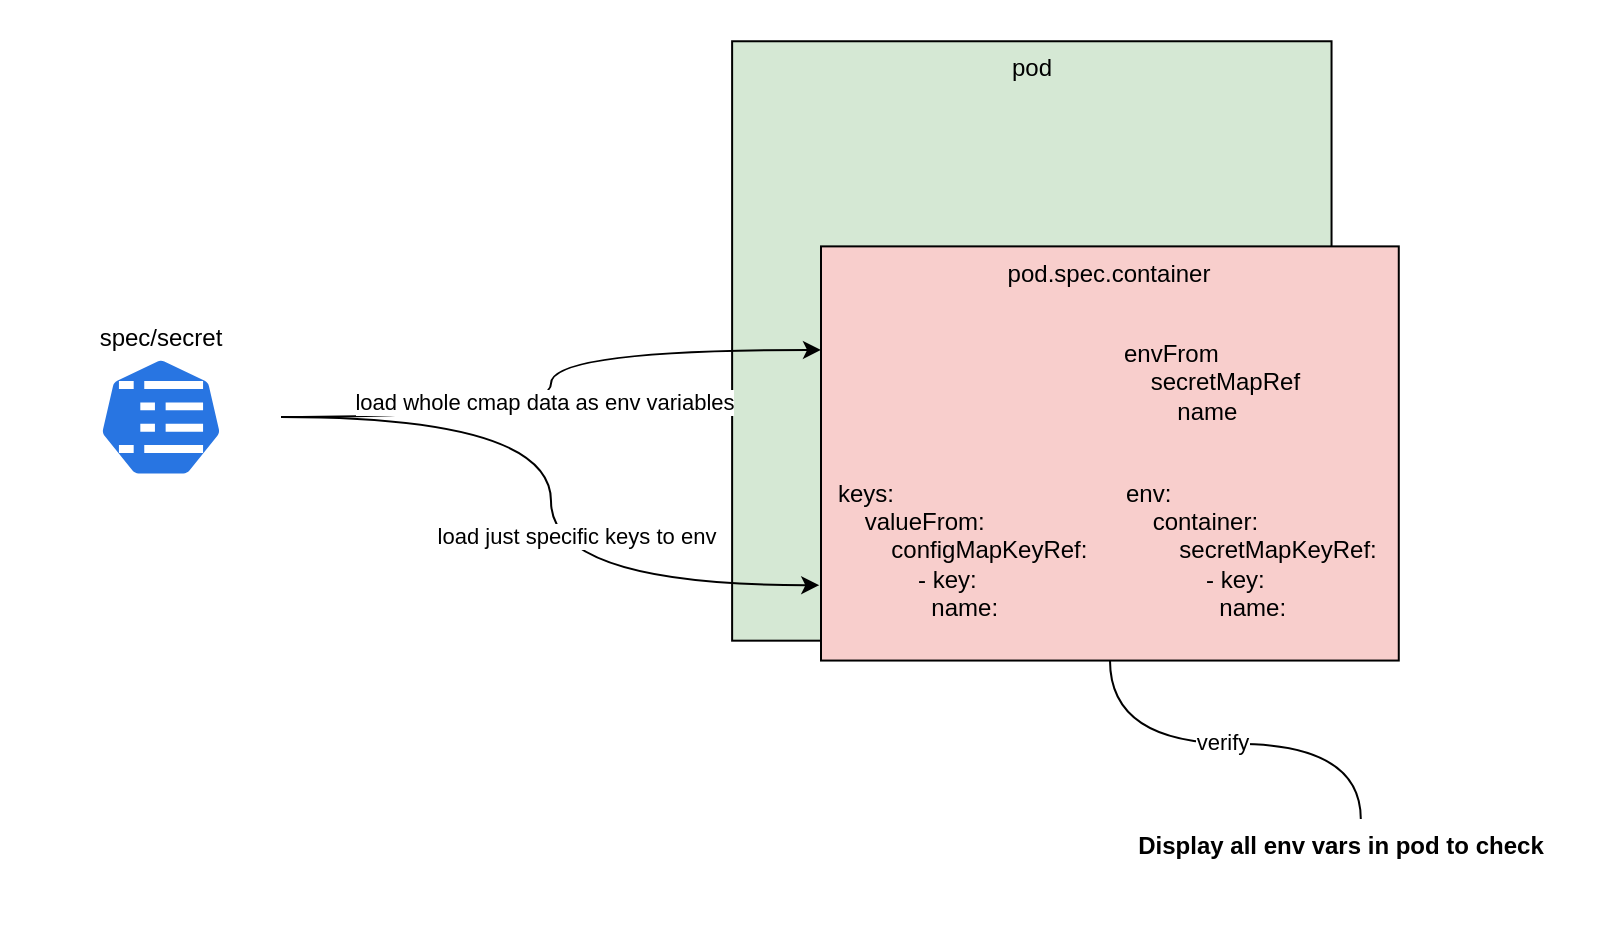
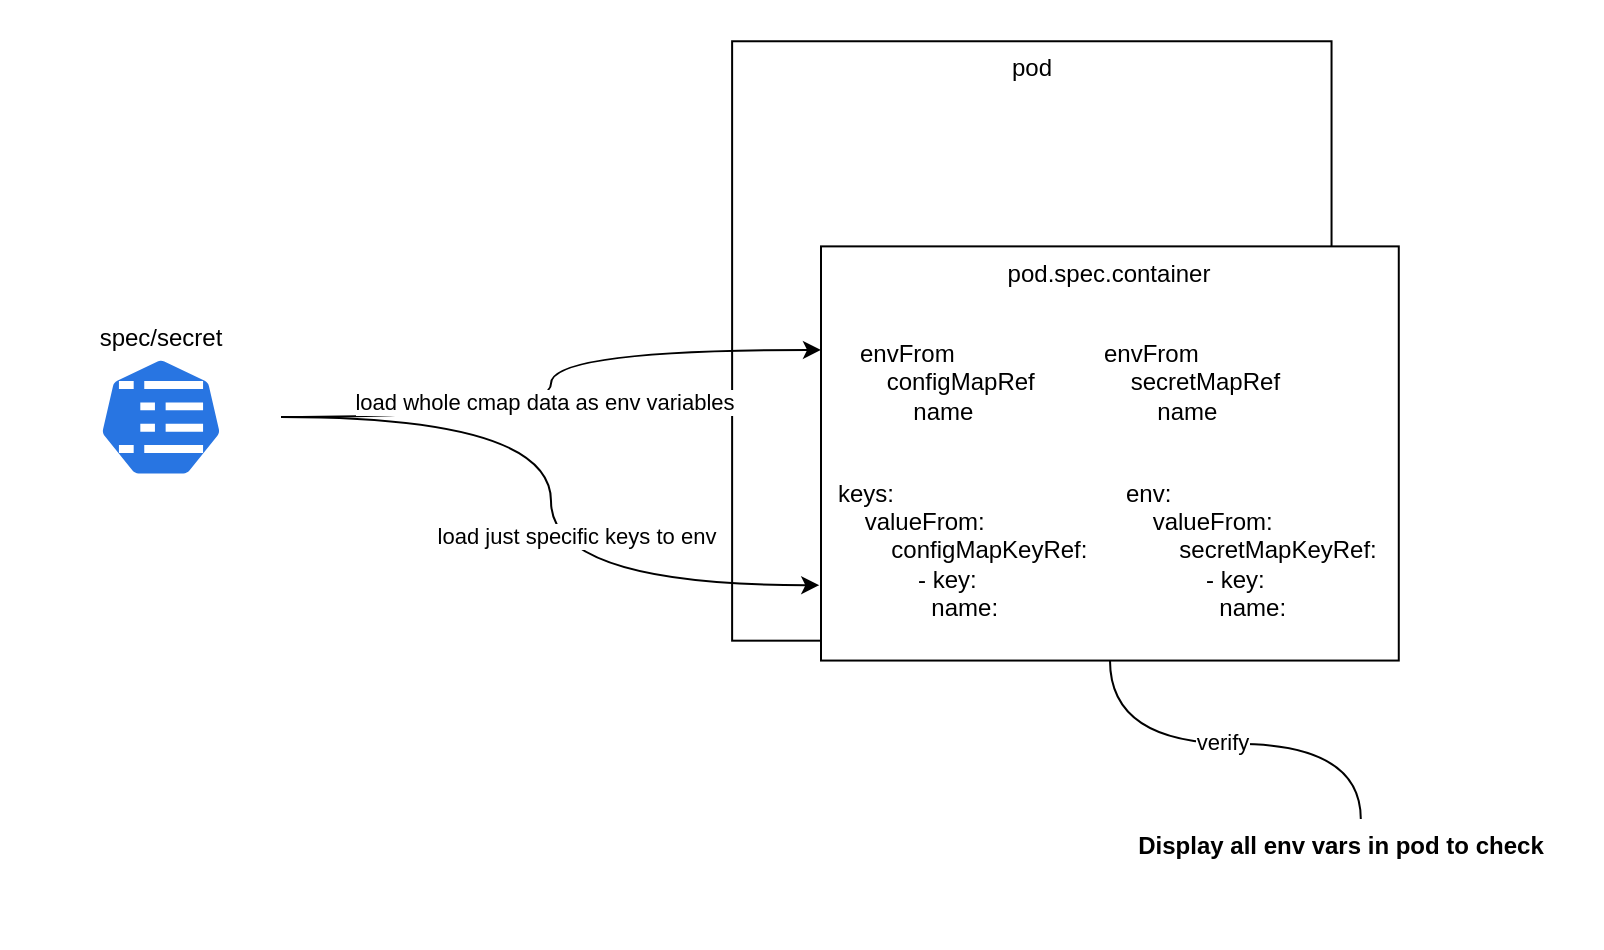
node "pod": fillcolor #d5e8d4 -> #ffffff
node "envFrom configMapRef name": added
node "envFrom secretMapRef name": moved (1221, 383) -> (1201, 383)
node "pod.spec.container": fillcolor #f8cecc -> #ffffff
node "env: container: secretMapKeyRef: - key: name:": label "env: container: secretMapKeyRef: - key: name:" -> "env: valueFrom: secretMapKeyRef: - key: name:"
